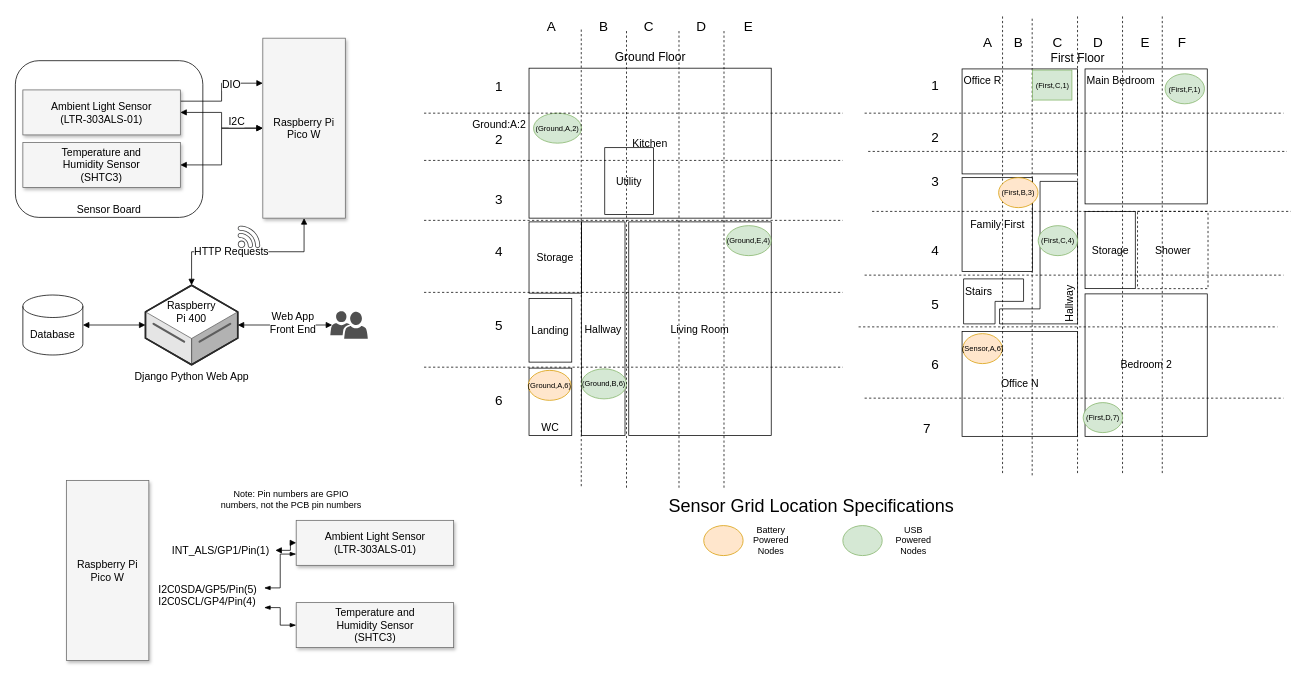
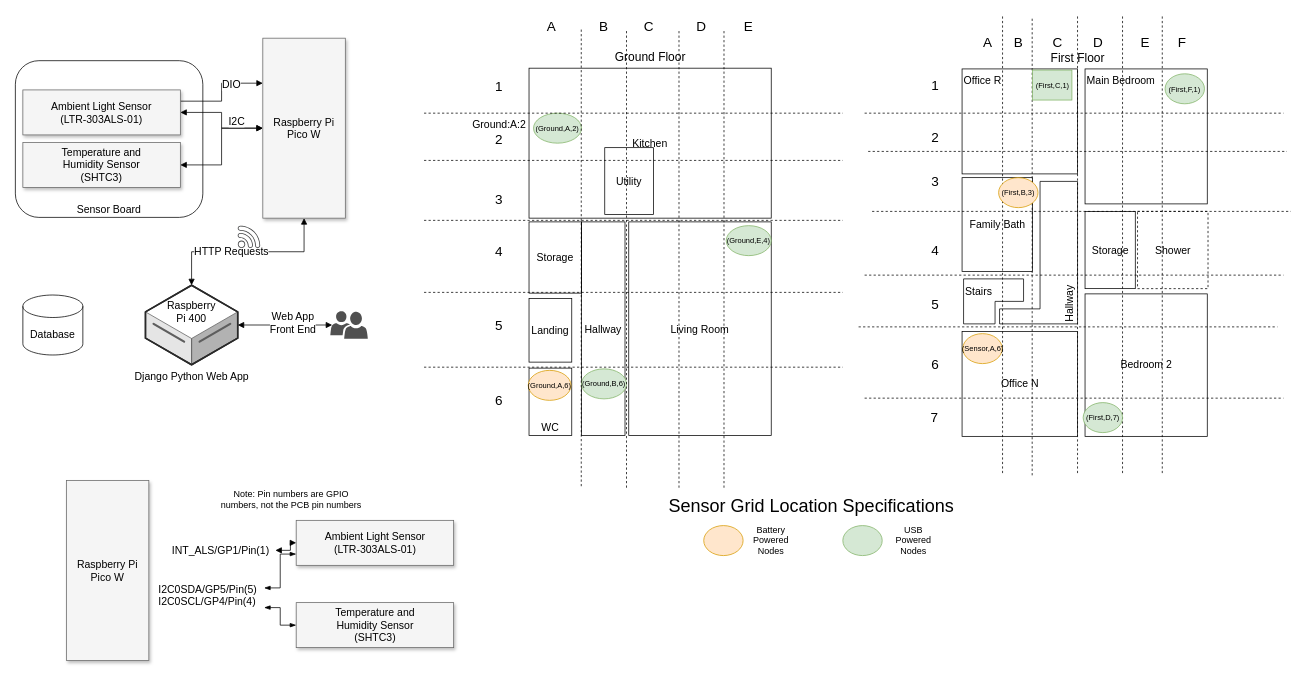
node "Family First": label "Family First" -> "Family Bath"
node "(First,C,4)": removed
edge "Database" -- "Django Python Web App": removed
node "7": moved (927, 429) -> (935, 417)
